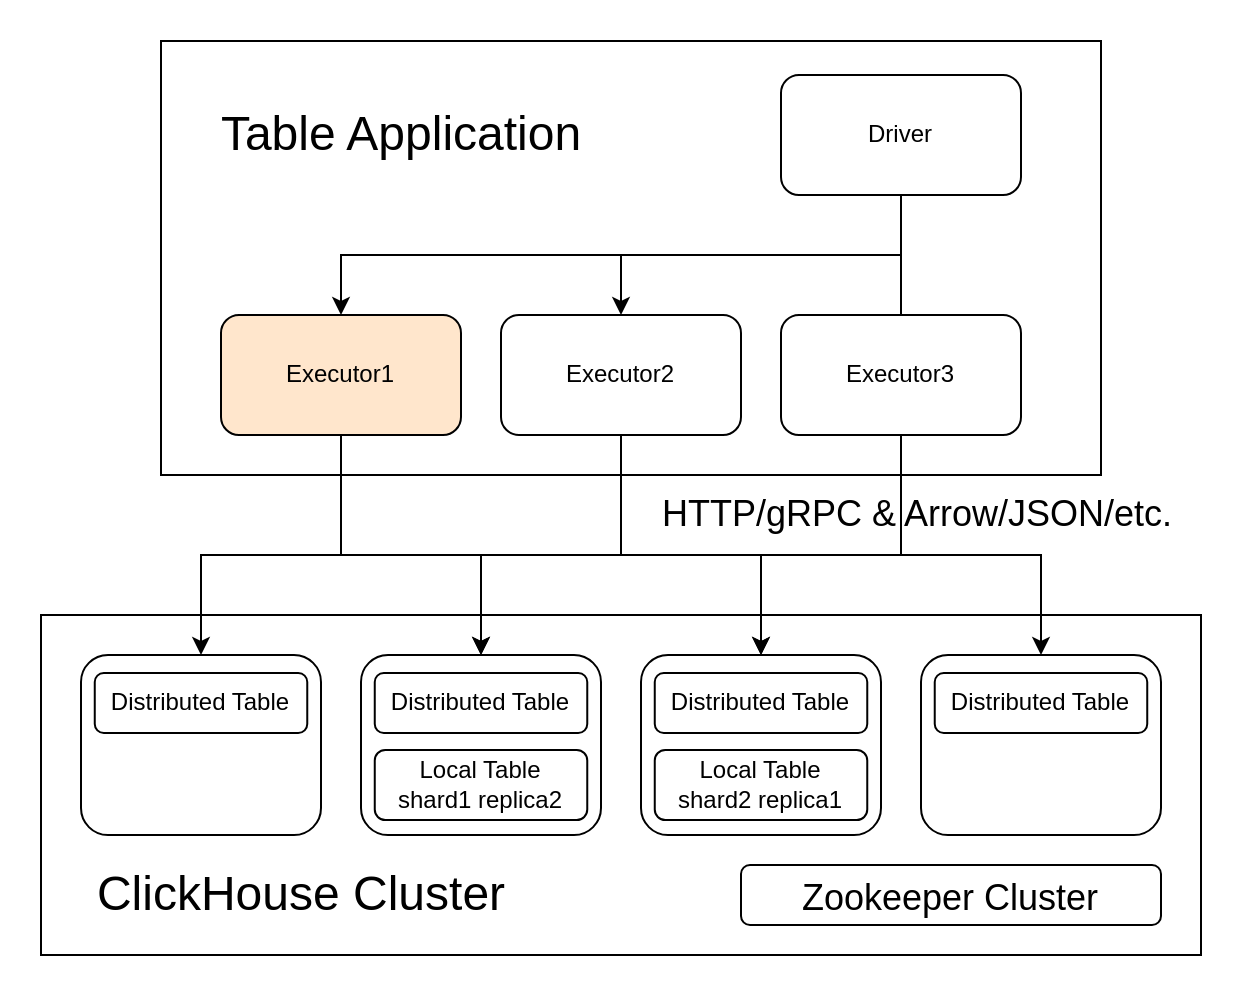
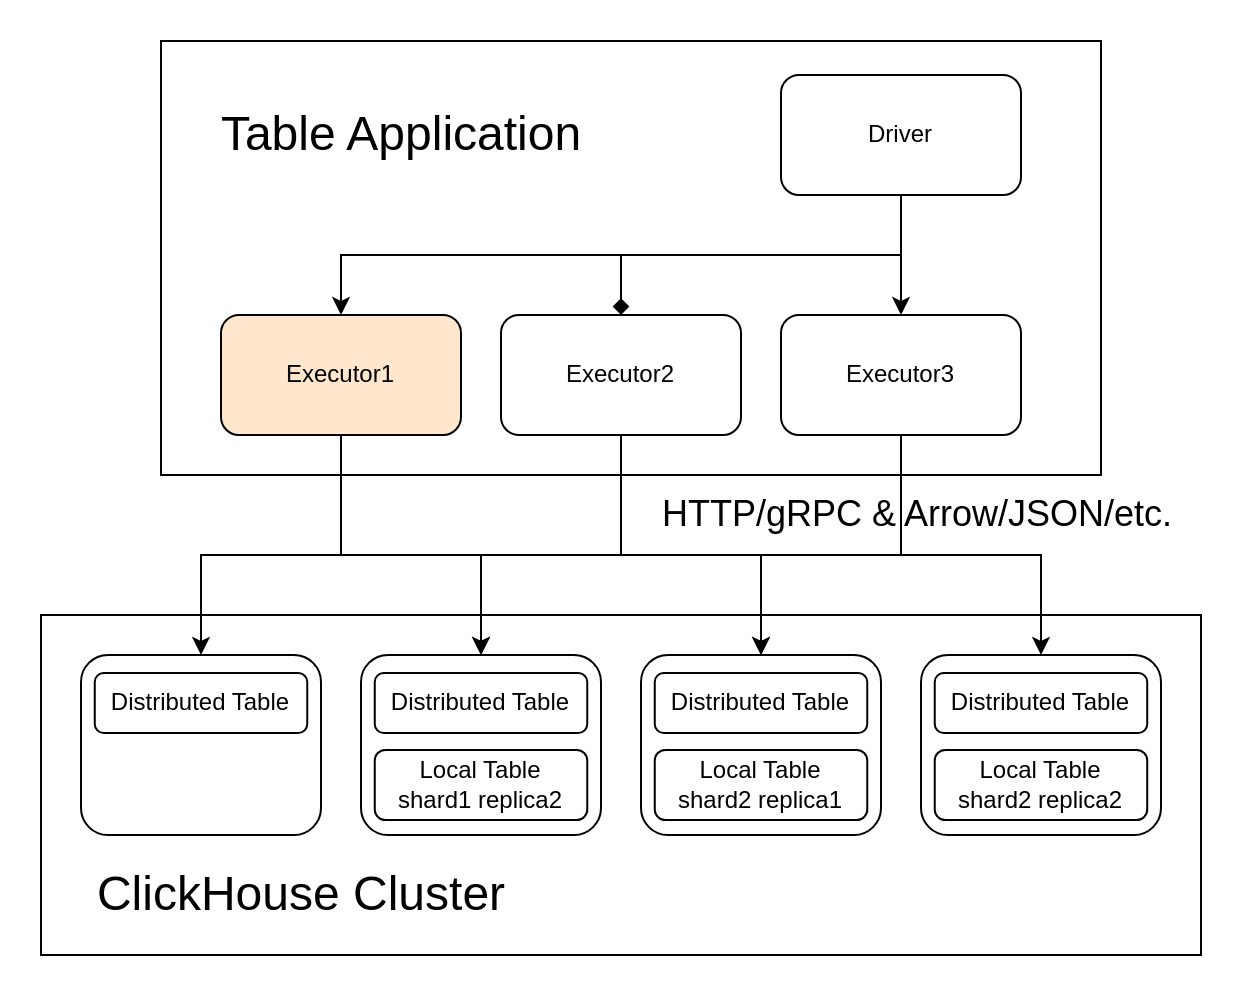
edge "Driver" -> "Executor2": arrowhead classic -> diamond
edge "Driver" -- "Executor3": arrowhead none -> classic
node "Local Table shard2 replica2": added
node "Zookeeper Cluster": removed
